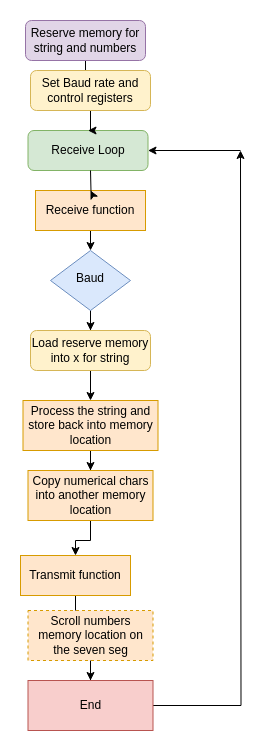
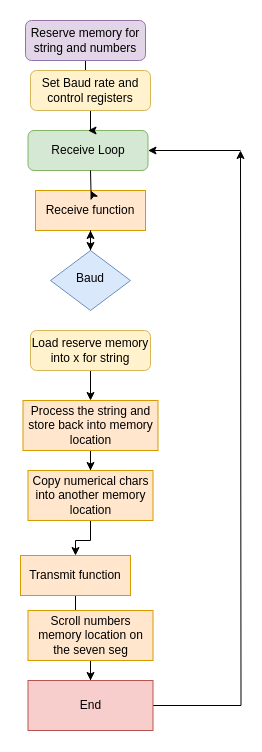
edge "Baud" -> "Load reserve memory into x for string": now "Baud" -> "Receive function"
node "Scroll numbers memory location on the seven seg": style dashed -> solid
